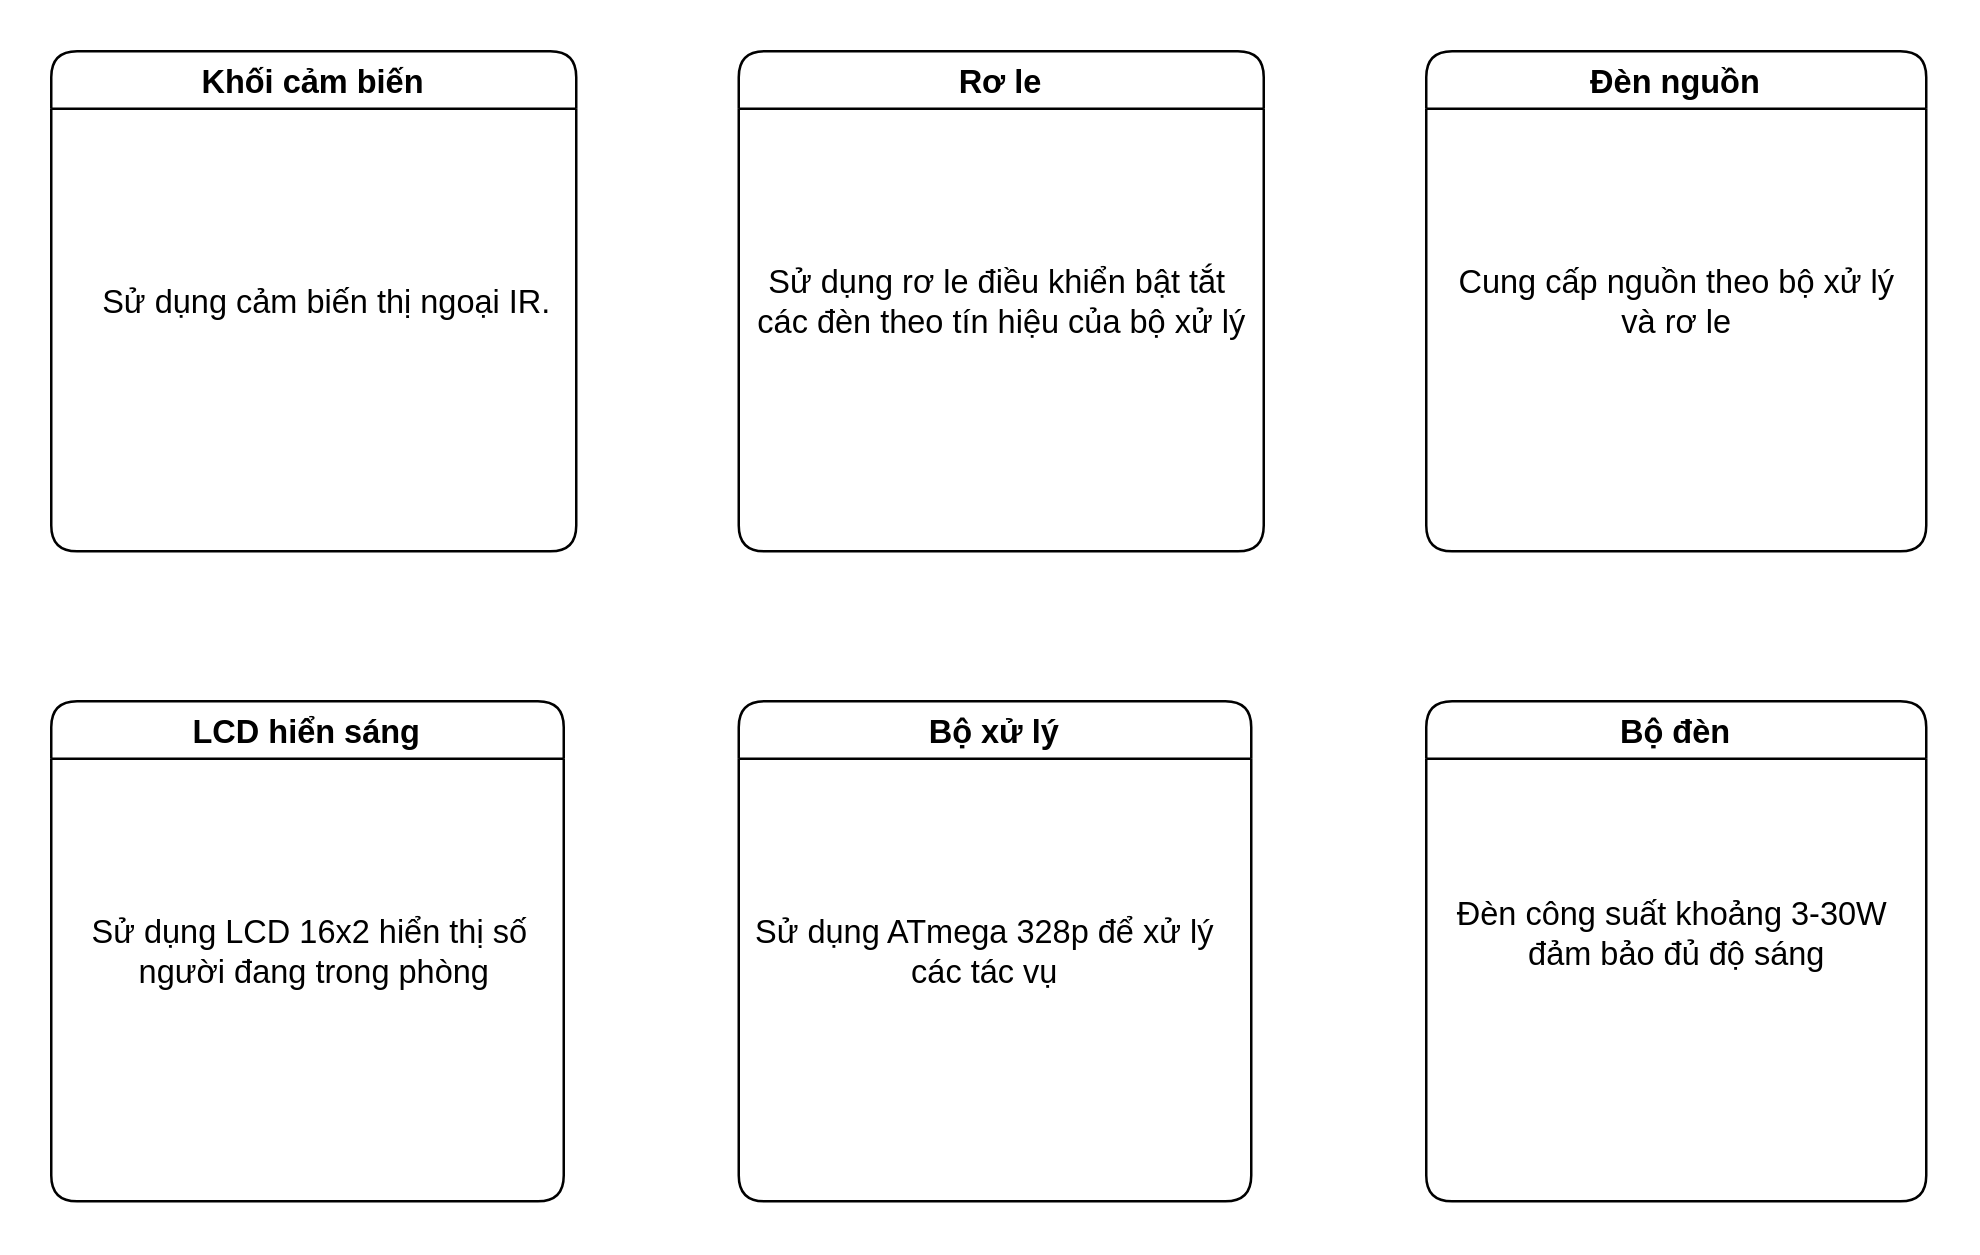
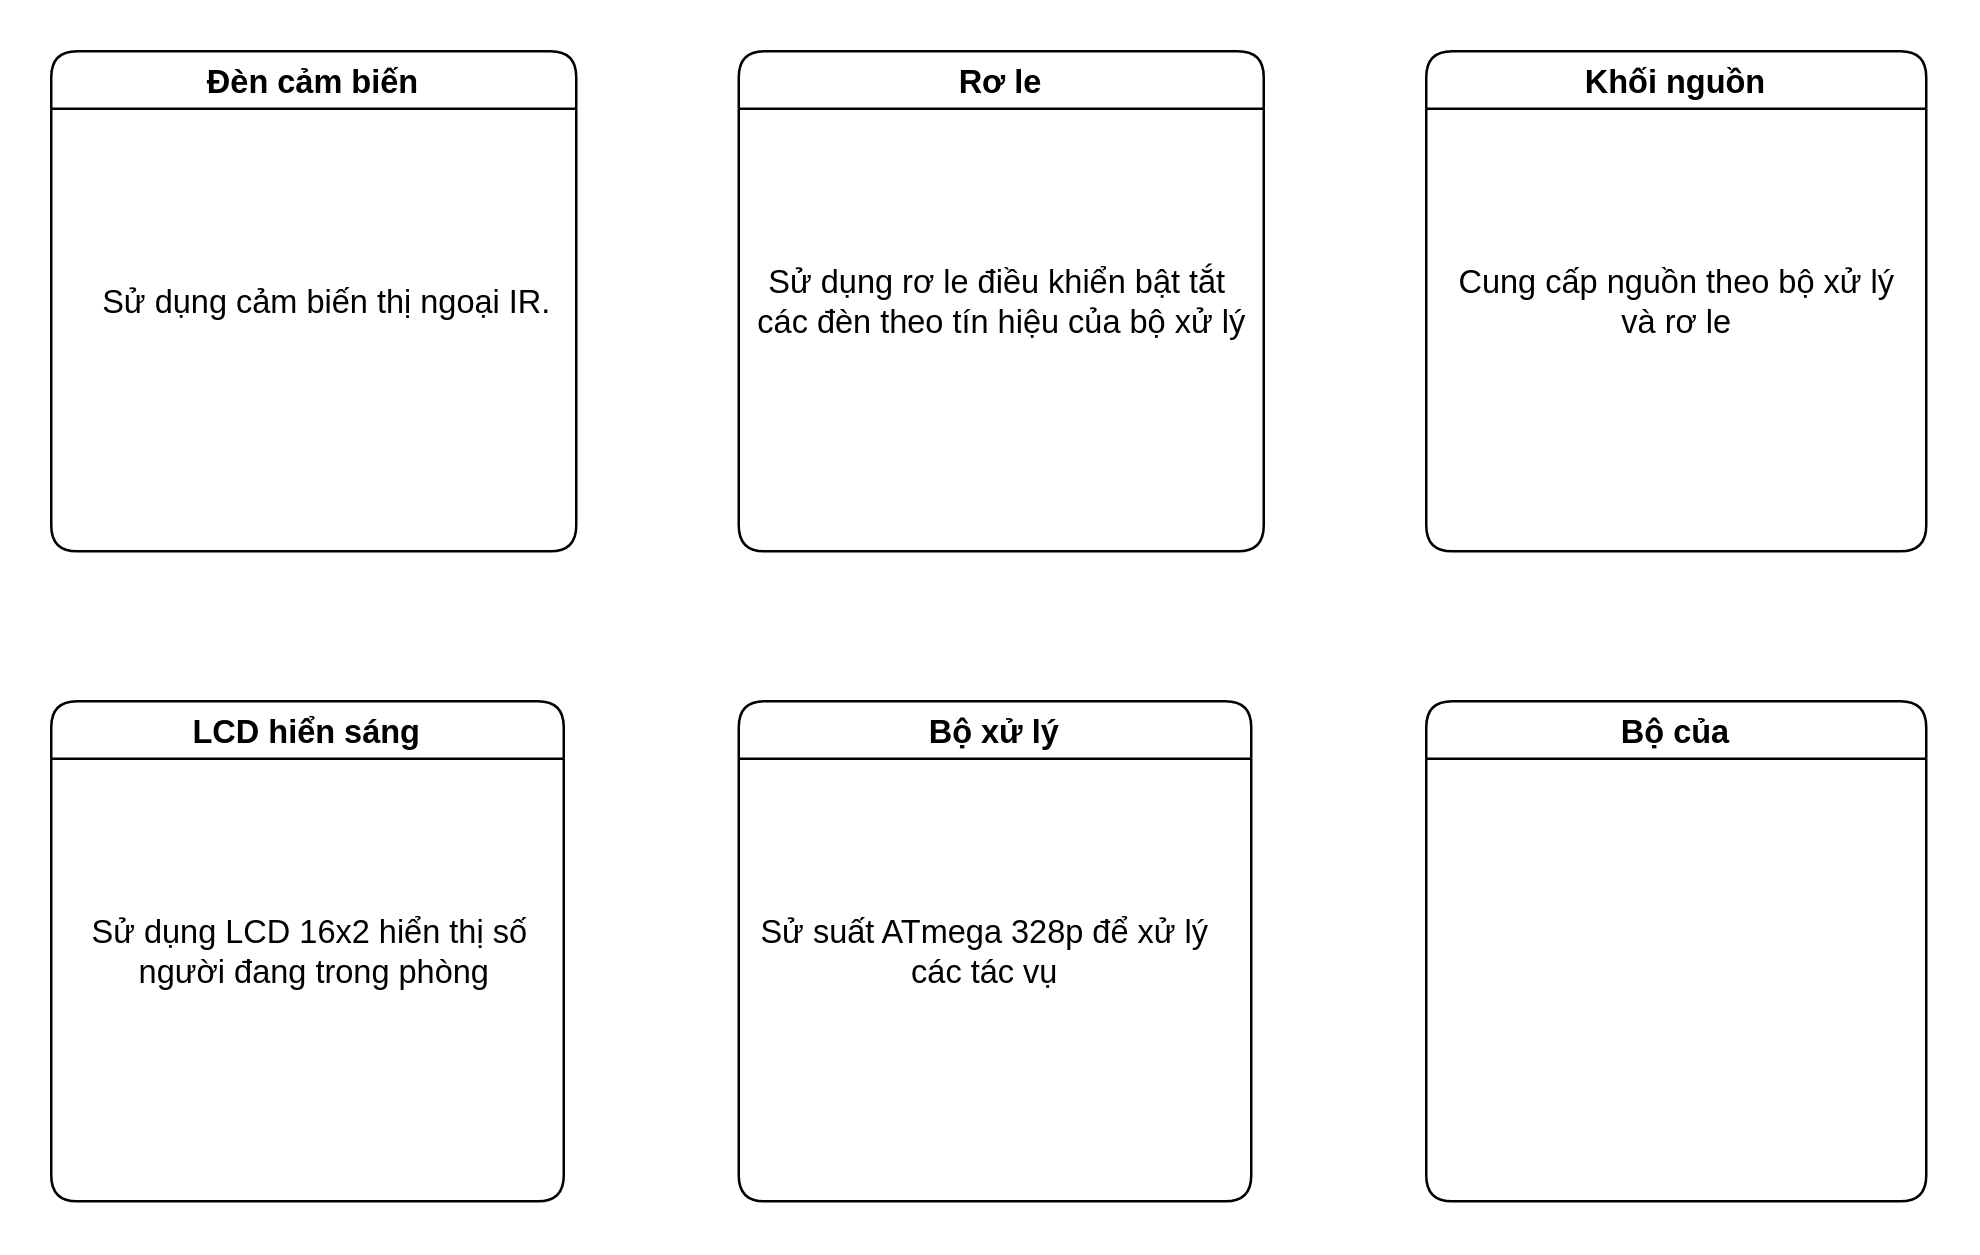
node "Khối cảm biến": label "Khối cảm biến" -> "Đèn cảm biến"
node "Đèn nguồn": label "Đèn nguồn" -> "Khối nguồn"
node "Bộ đèn": label "Bộ đèn" -> "Bộ của"
node "Đèn công suất khoảng 3-30W đảm bảo đủ độ sáng": removed
node "Sử dụng ATmega 328p để xử lý các tác vụ": label "Sử dụng ATmega 328p để xử lý các tác vụ" -> "Sử suất ATmega 328p để xử lý các tác vụ"
